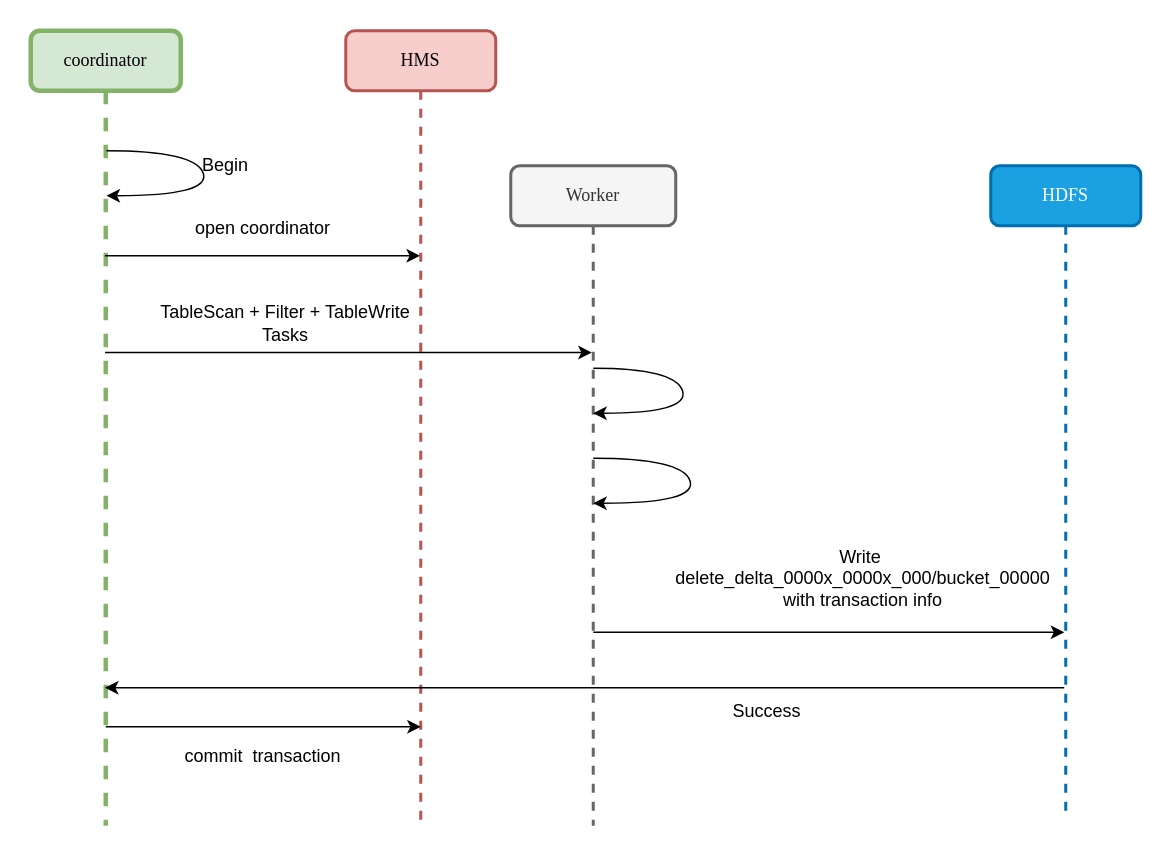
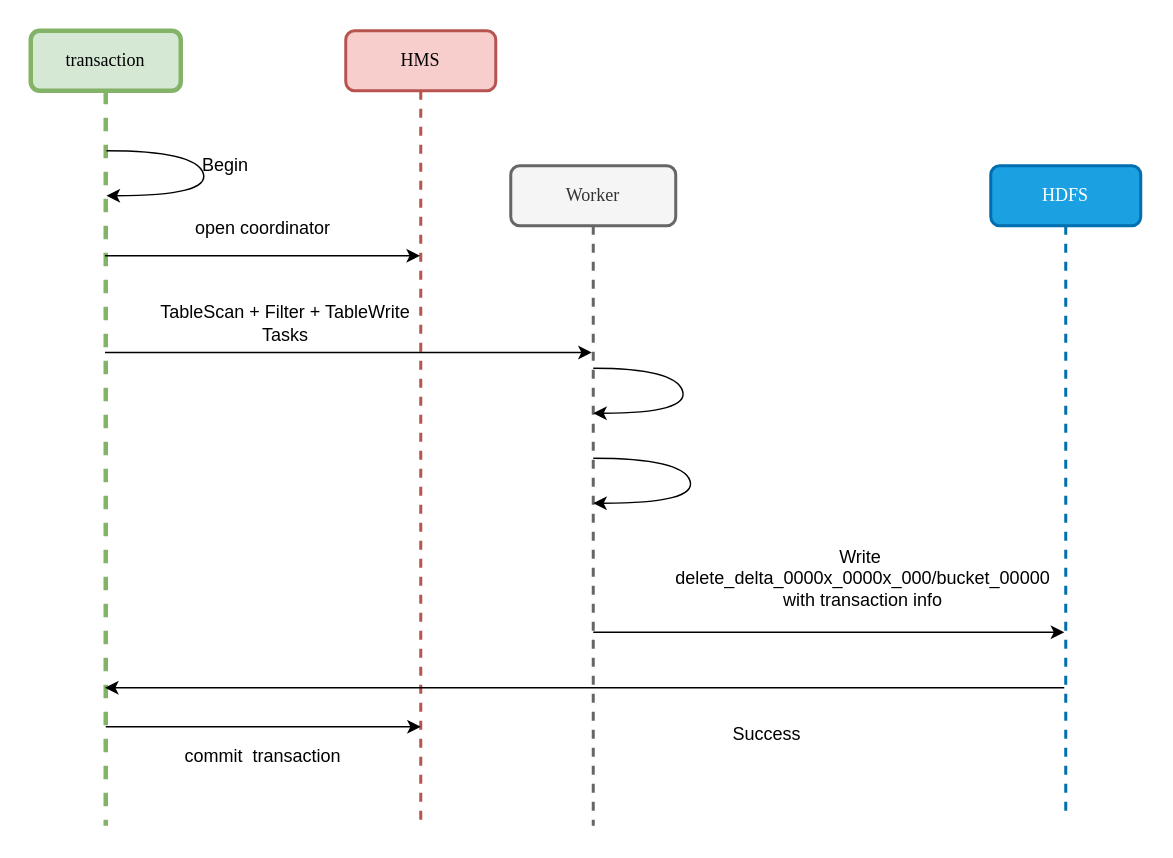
node "coordinator": label "coordinator" -> "transaction"
node "Success": moved (767, 712) -> (767, 734)
